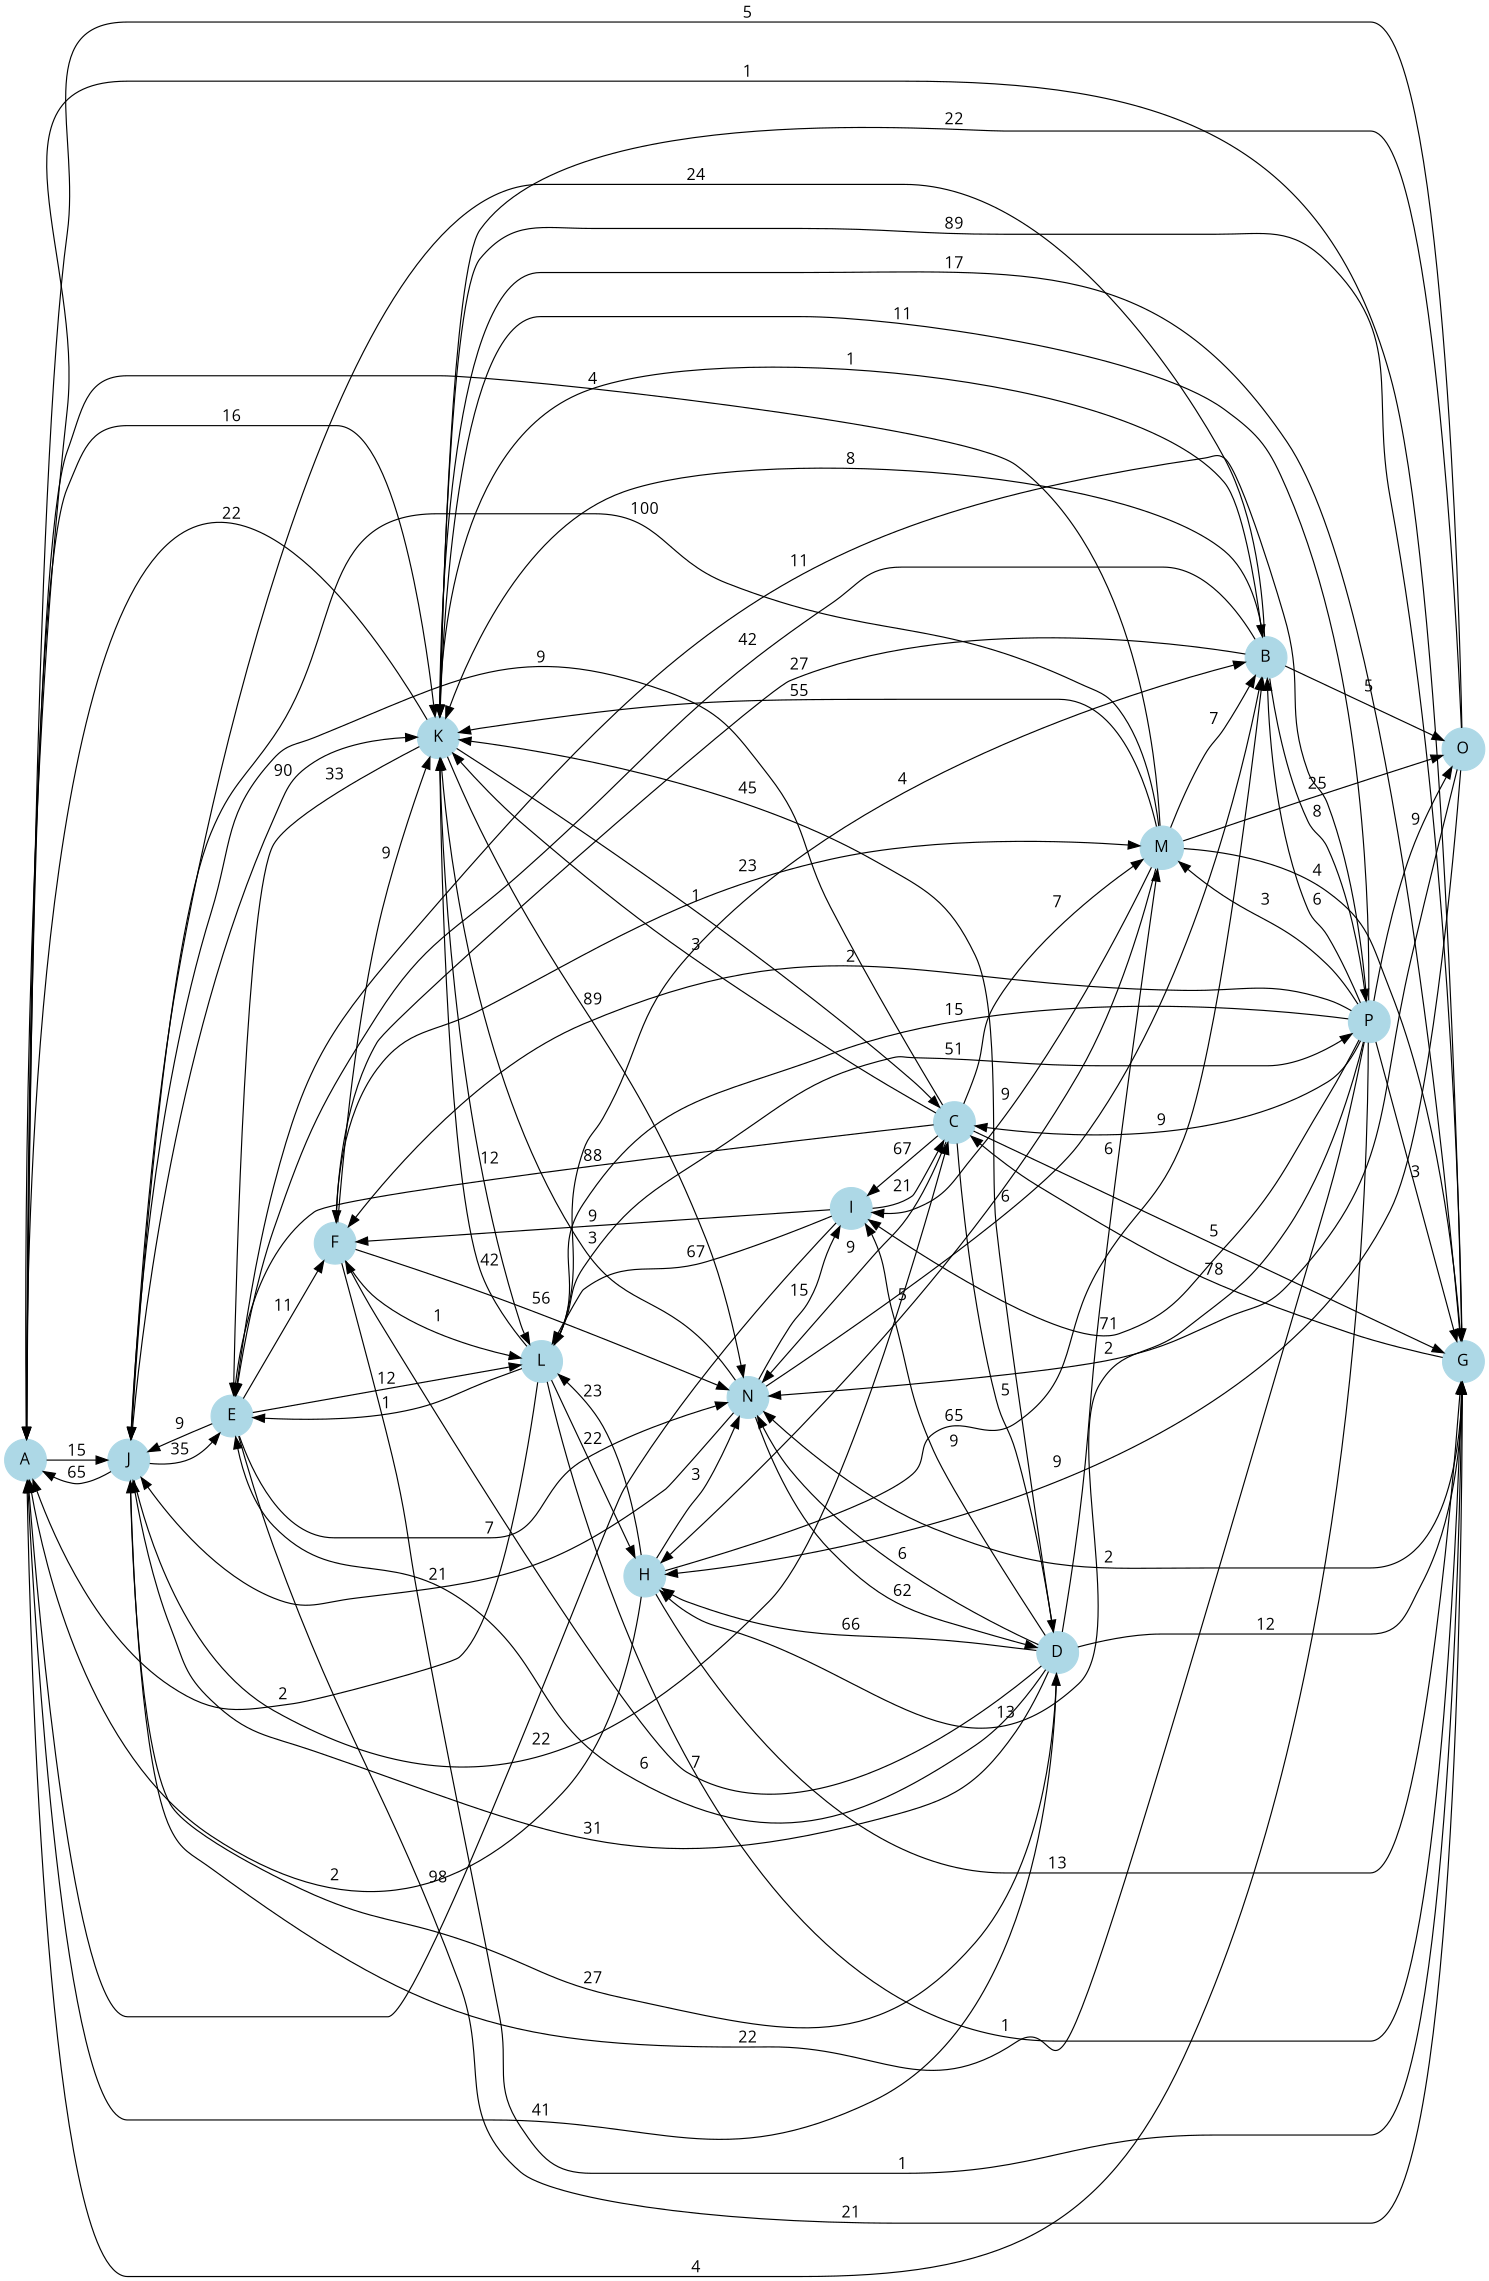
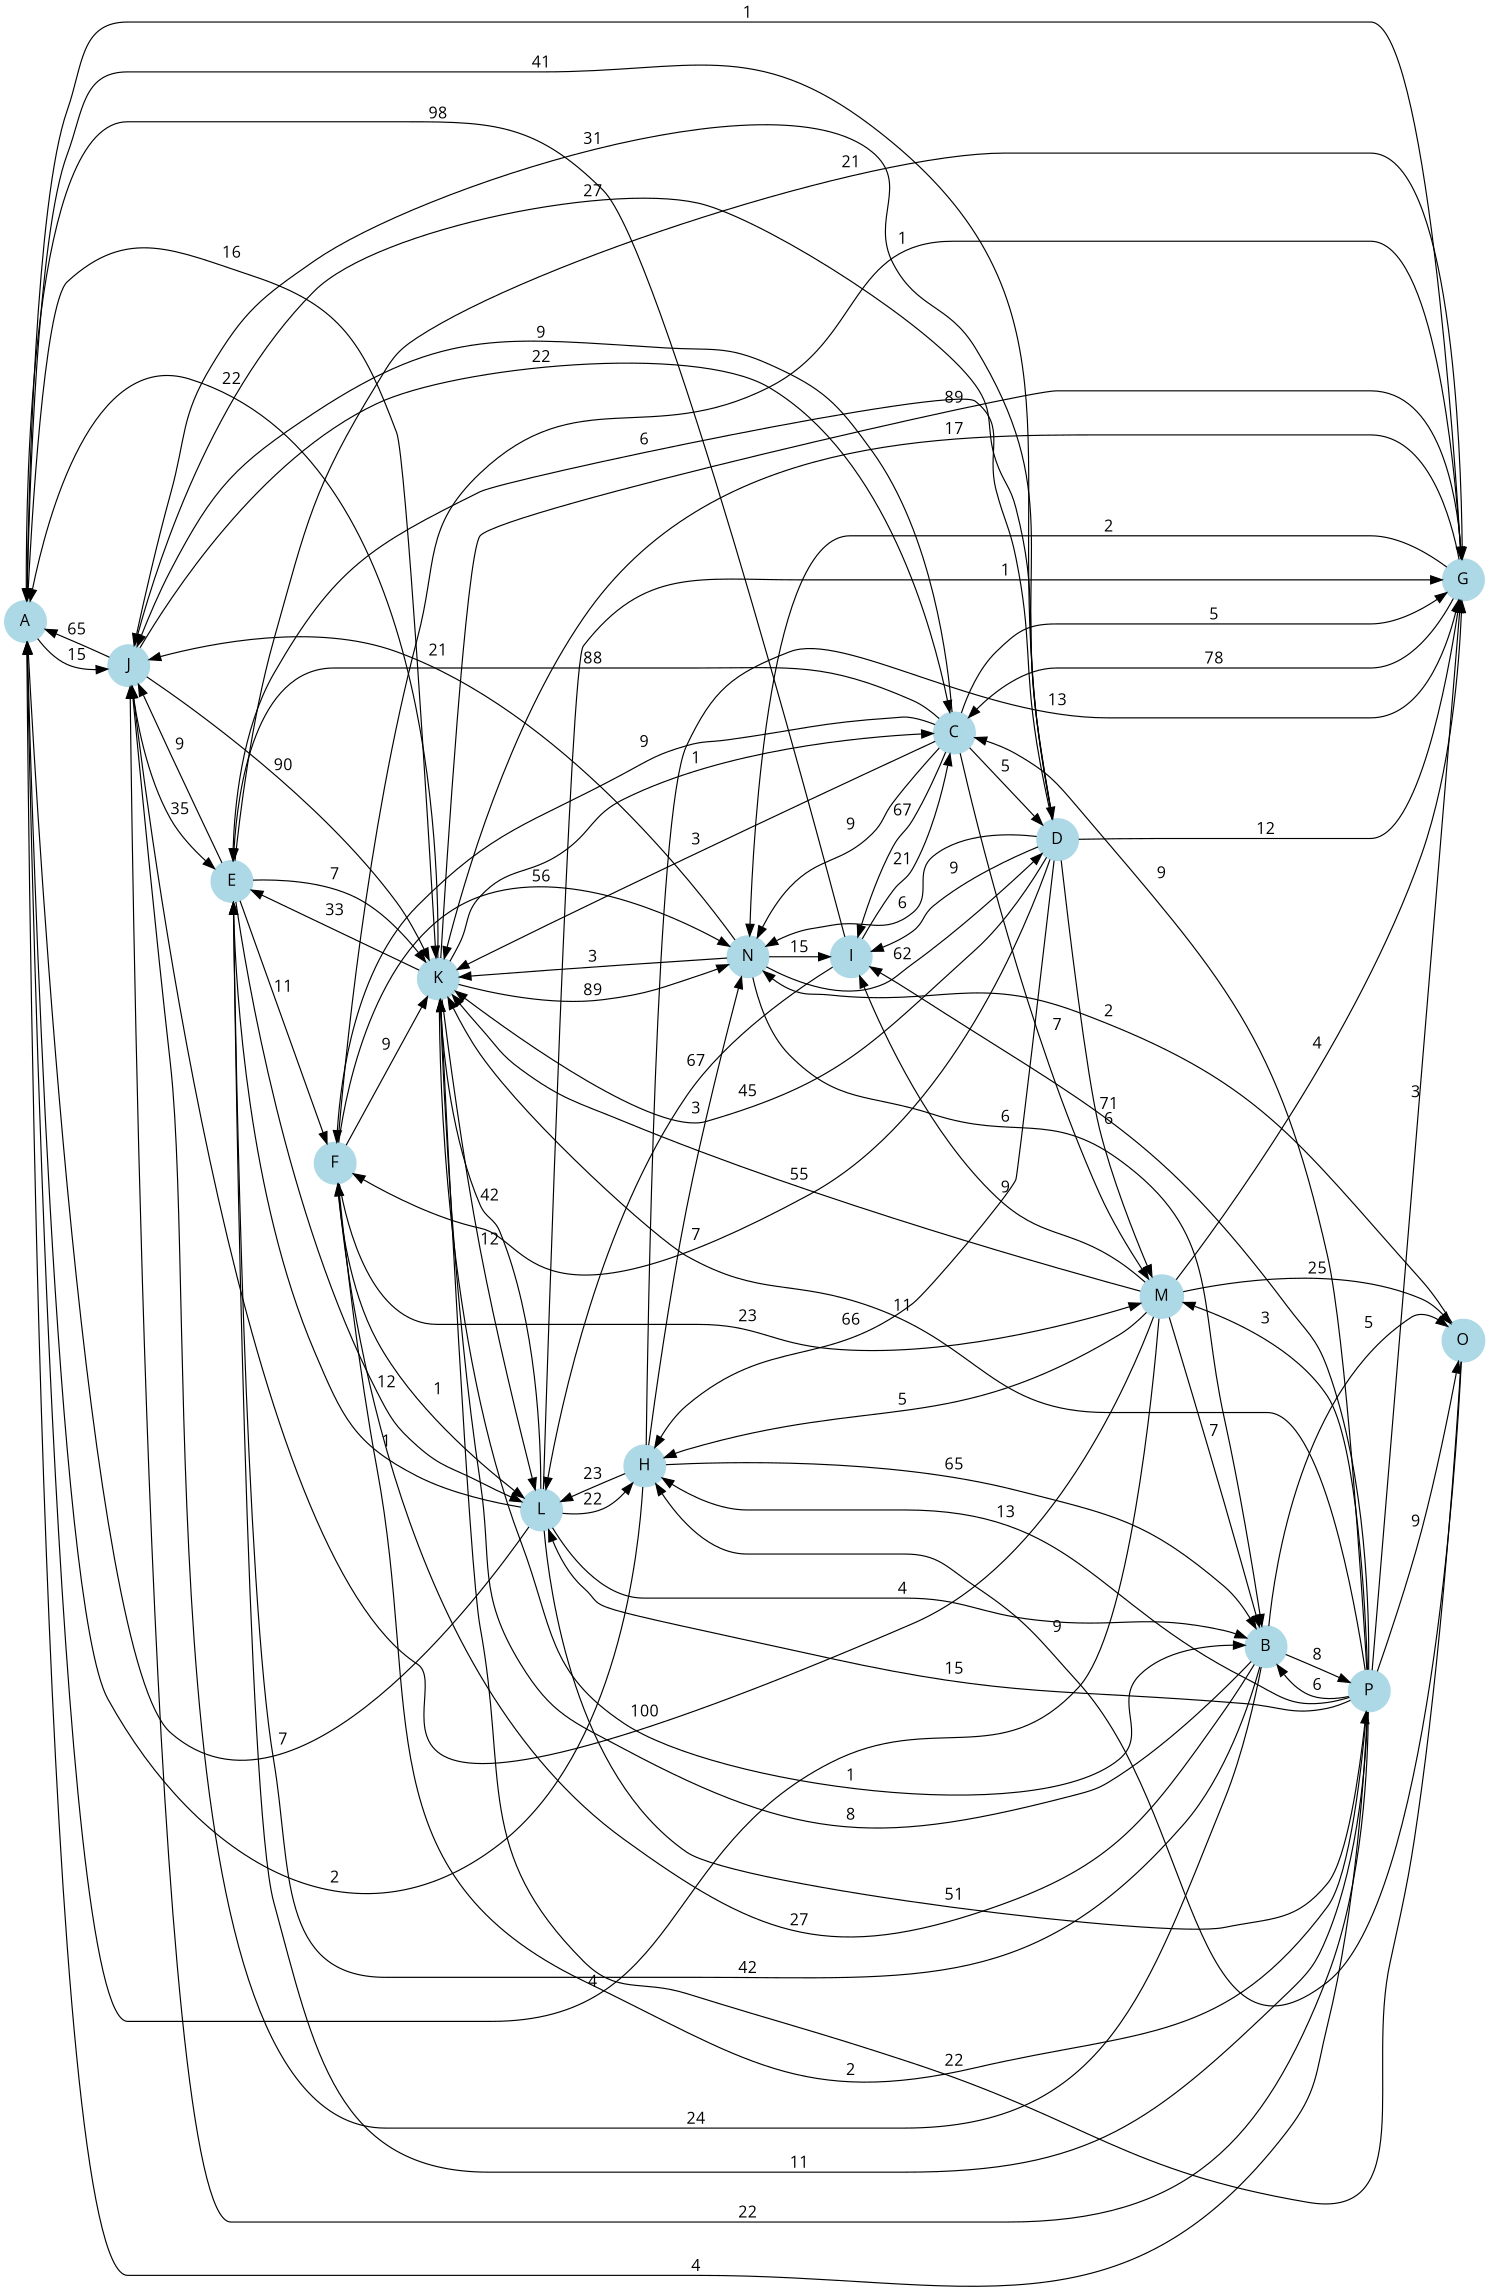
edge "O" -> "A": removed, label "5"
edge "I" -> "F": now "C" -> "F"
edge "E" -> "N": now "E" -> "K"
edge "L" -> "A": label "2" -> "7"
